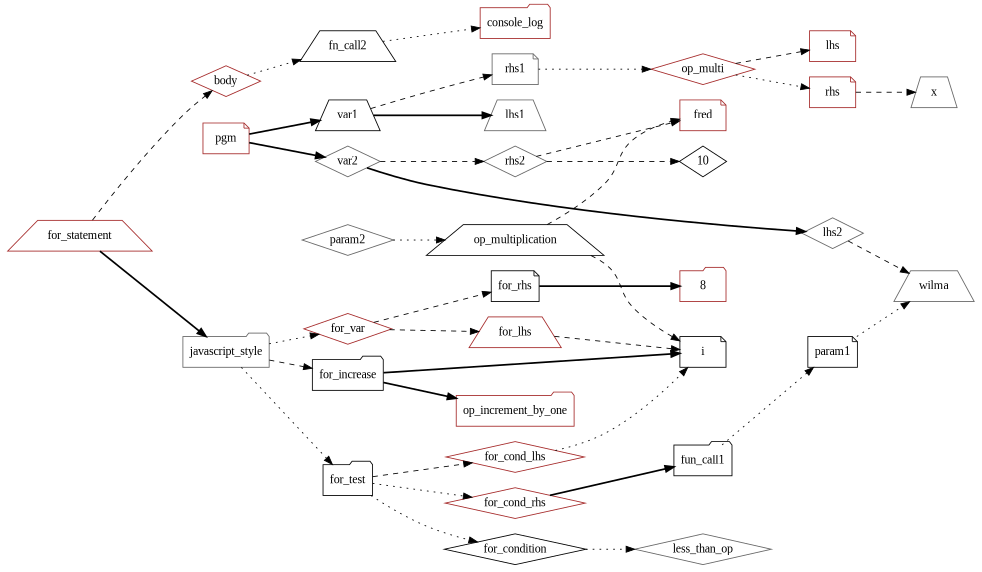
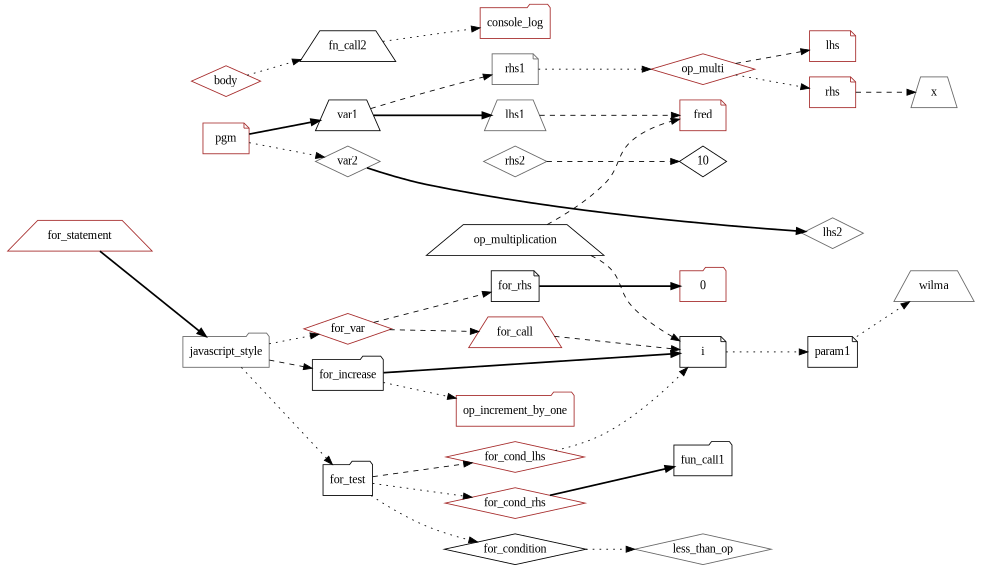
edge "rhs2" -> "fred": now "lhs1" -> "fred"
edge "pgm" -> "var2": style bold -> dotted
edge "for_statement" -> "body": removed
edge "var2" -> "rhs2": removed
node "param2": removed
edge "lhs2" -> "wilma": removed
node "8": label "8" -> "0"
node "for_lhs": label "for_lhs" -> "for_call"
edge "for_increase" -> "op_increment_by_one": style bold -> dotted
edge "fun_call1" -> "param1": now "i" -> "param1"
